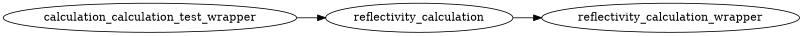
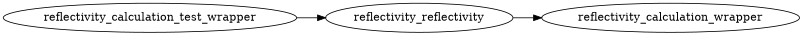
node "calculation_calculation_test_wrapper": label "calculation_calculation_test_wrapper" -> "reflectivity_calculation_test_wrapper"
node "reflectivity_calculation": label "reflectivity_calculation" -> "reflectivity_reflectivity"
